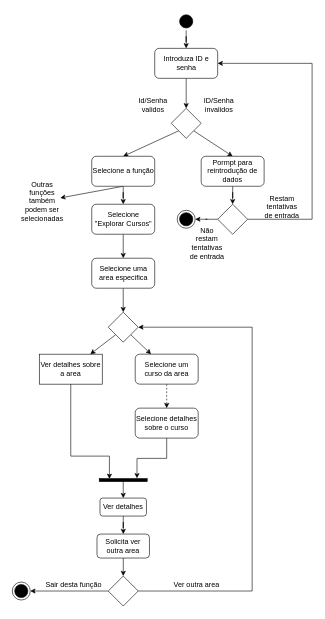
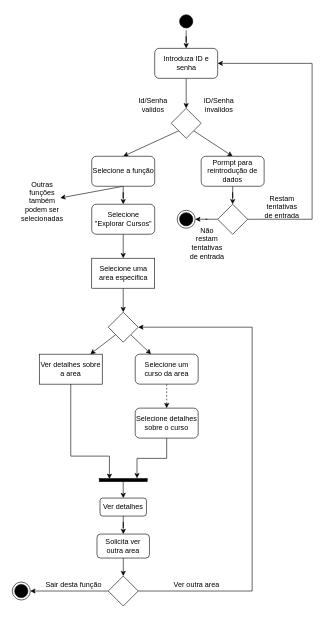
node "Selecione uma area especifica": shape rounded rectangle -> rectangle
